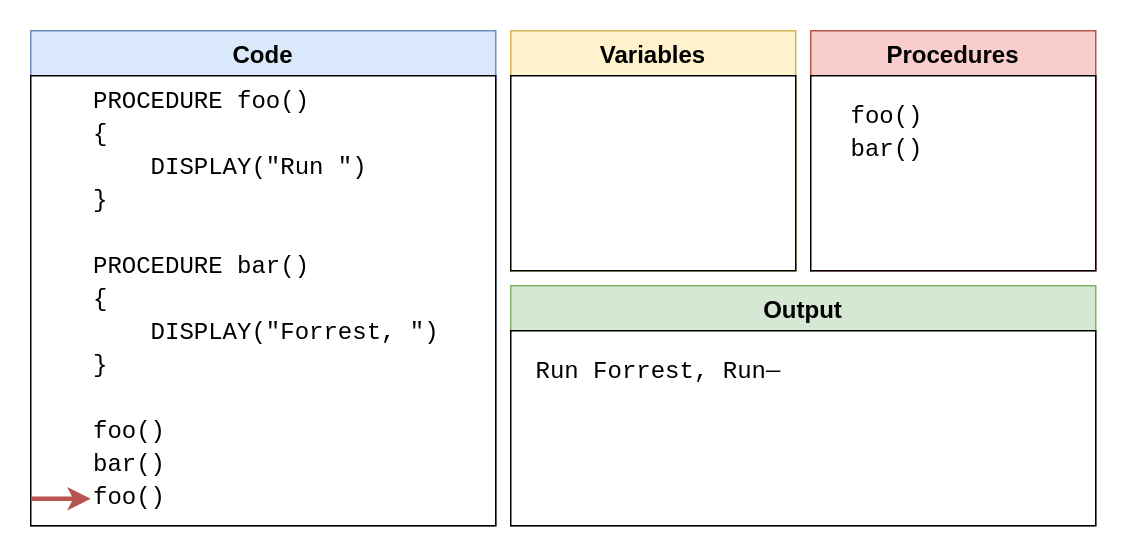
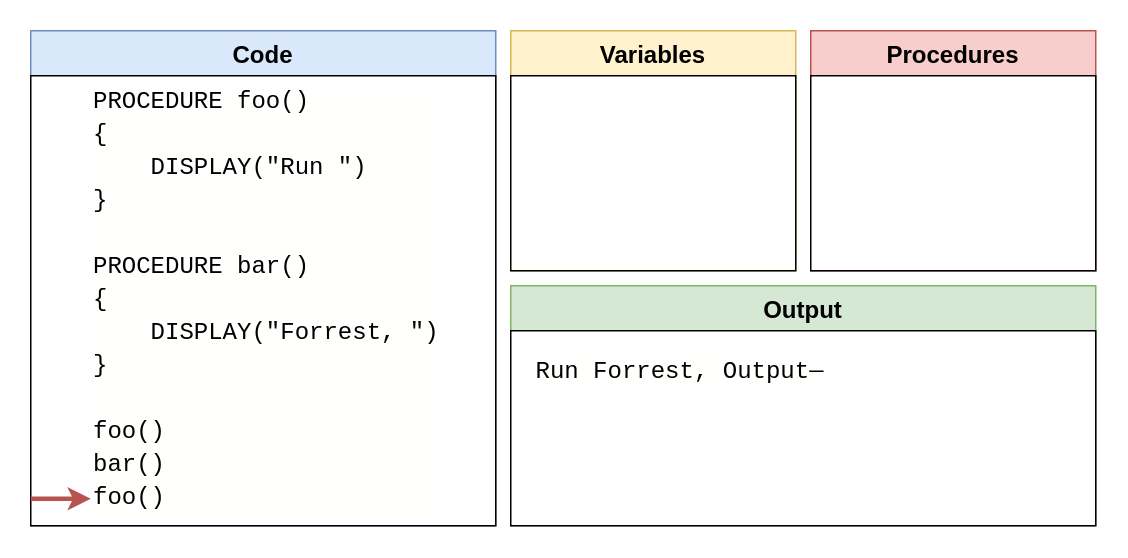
node "foo() bar()": removed
node "Run Forrest, Run": label "Run Forrest, Run" -> "Run Forrest, Output"
